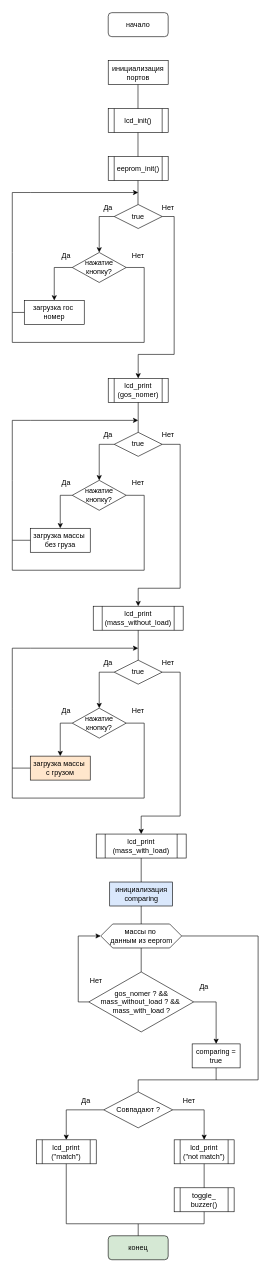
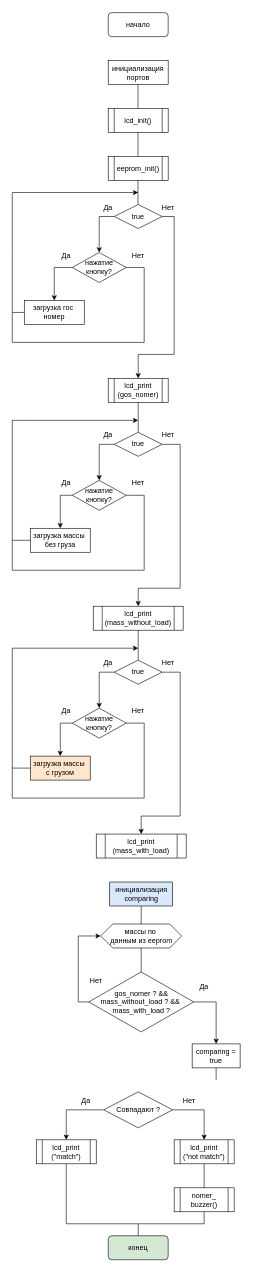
edge "lcd_print (mass_with_load)" -- "инициализация comparing": removed
edge "массы по данным из eeprom" -- "Совпадают ?": removed
node "toggle_ buzzer()": label "toggle_ buzzer()" -> "nomer_ buzzer()"
